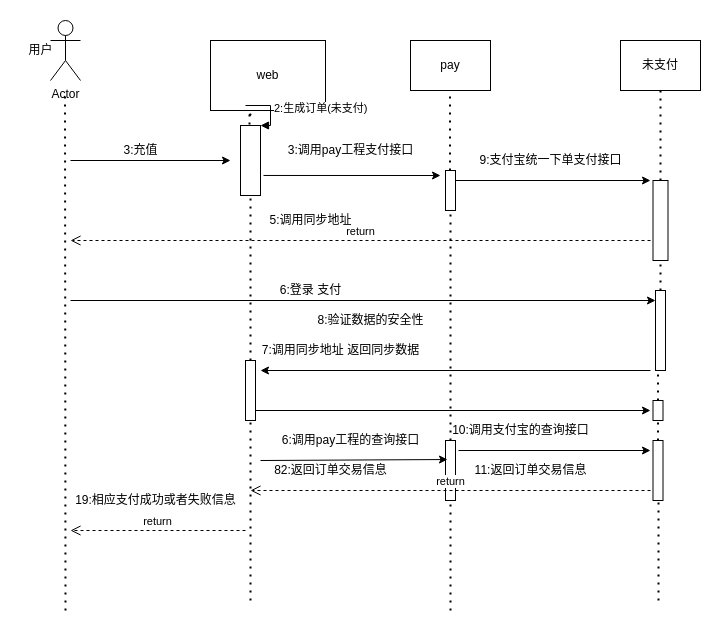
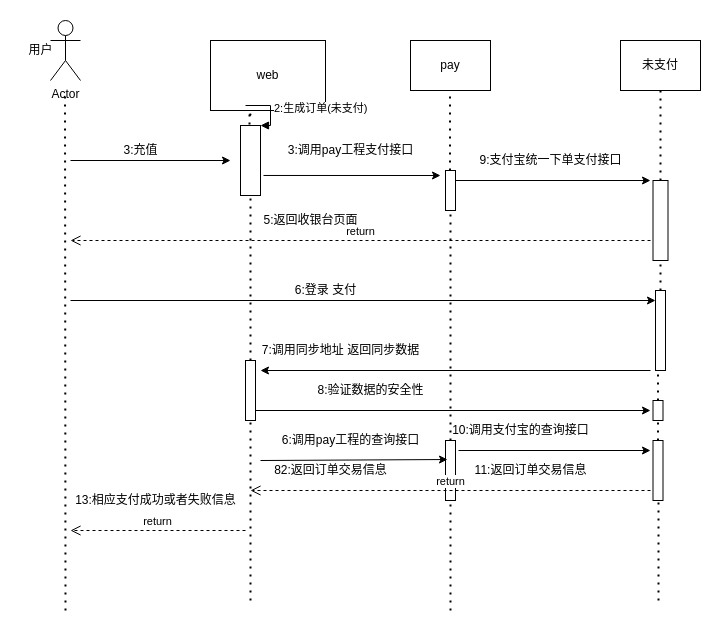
node "5:调用同步地址": label "5:调用同步地址" -> "5:返回收银台页面"
node "6:登录 支付": moved (311, 291) -> (326, 291)
node "8:验证数据的安全性": moved (371, 321) -> (371, 391)
node "19:相应支付成功或者失败信息": label "19:相应支付成功或者失败信息" -> "13:相应支付成功或者失败信息"
